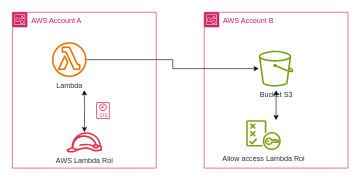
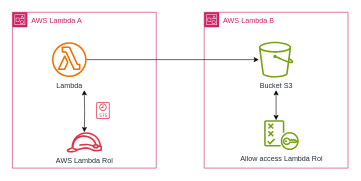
node "AWS Account A": label "AWS Account A" -> "AWS Lambda A"
node "AWS Account B": label "AWS Account B" -> "AWS Lambda B"
node "Bucket S3": moved (276, 69) -> (276, 60)
node "Allow access Lambda Rol": moved (264, 135) -> (282, 135)
